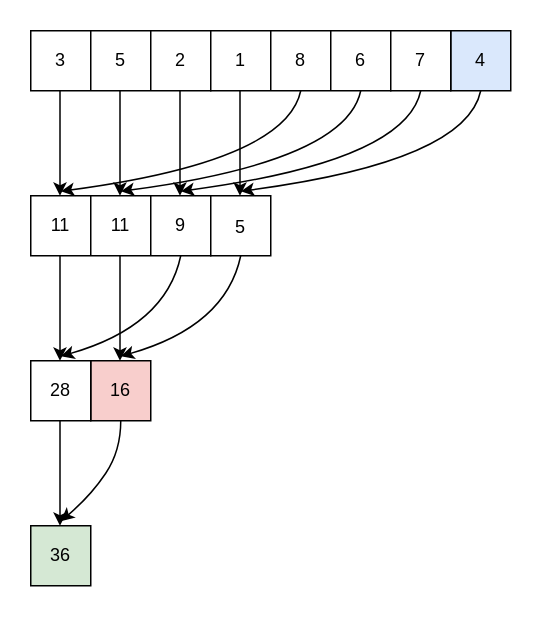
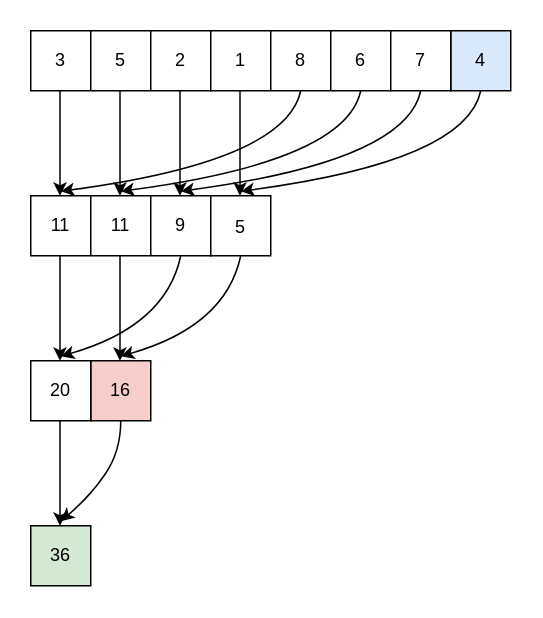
node "28": label "28" -> "20"
